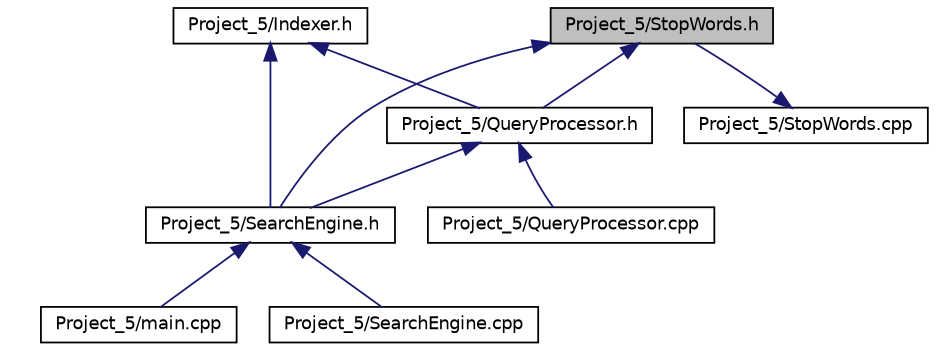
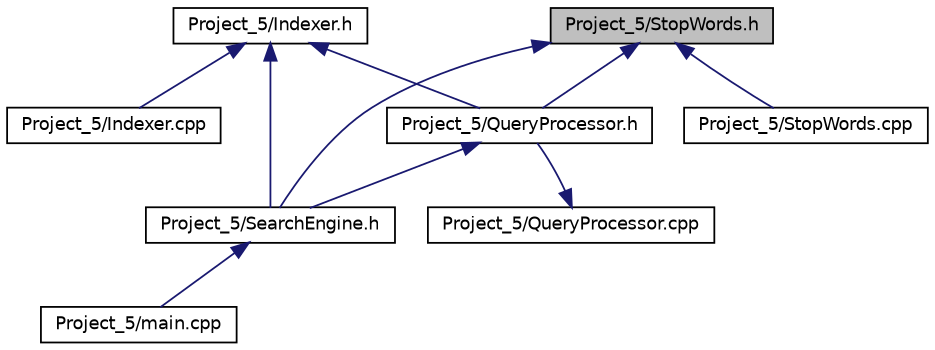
edge "Project_5/StopWords.h" -> "Project_5/StopWords.cpp": reversed
node "Project_5/Indexer.cpp": added
edge "Project_5/QueryProcessor.cpp" -> "Project_5/QueryProcessor.h": reversed
node "Project_5/SearchEngine.cpp": removed
